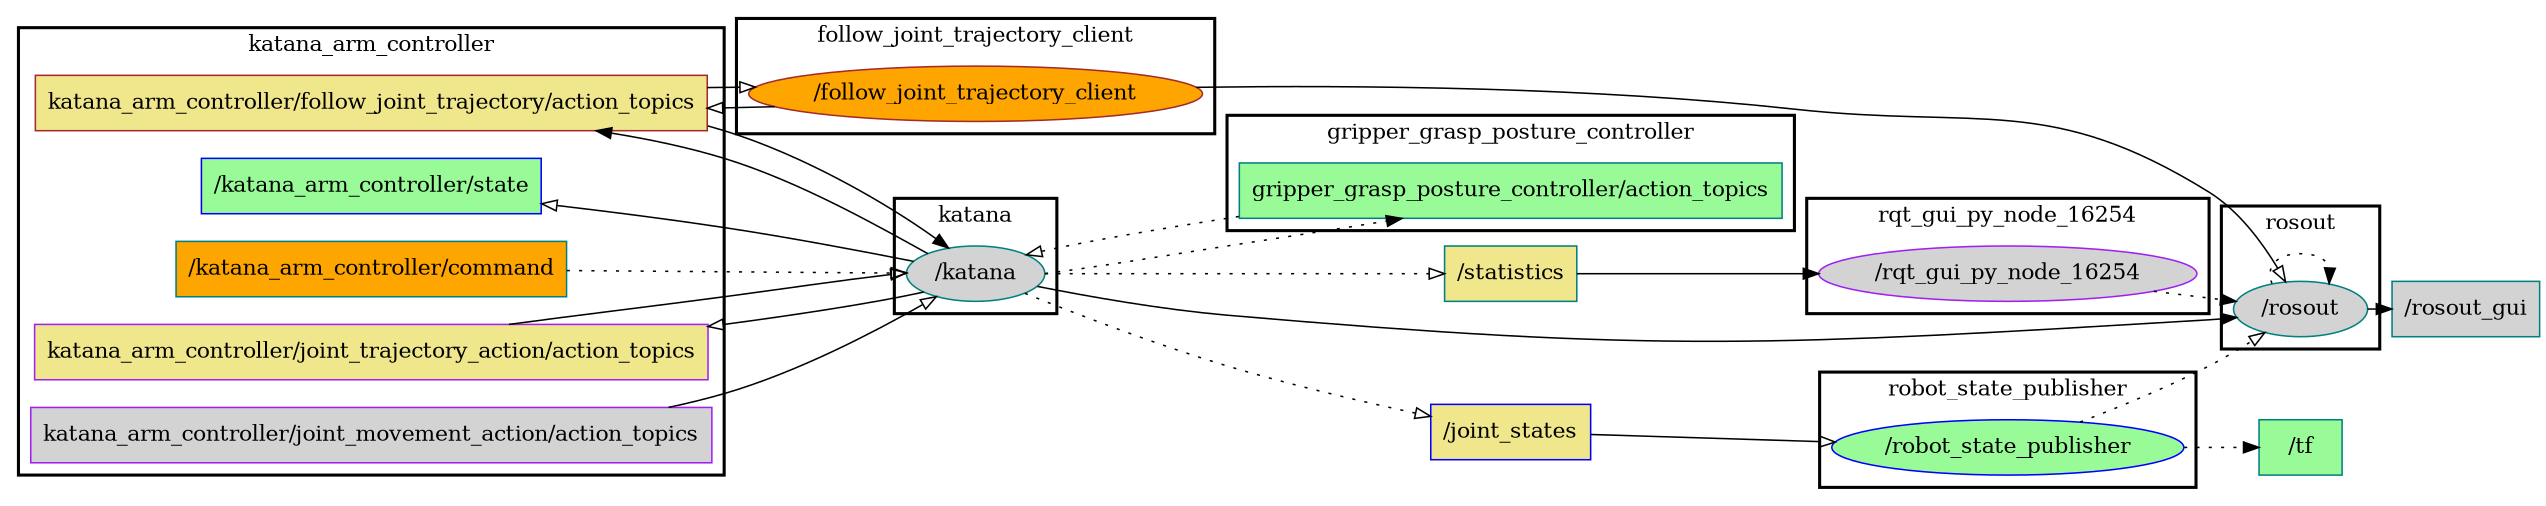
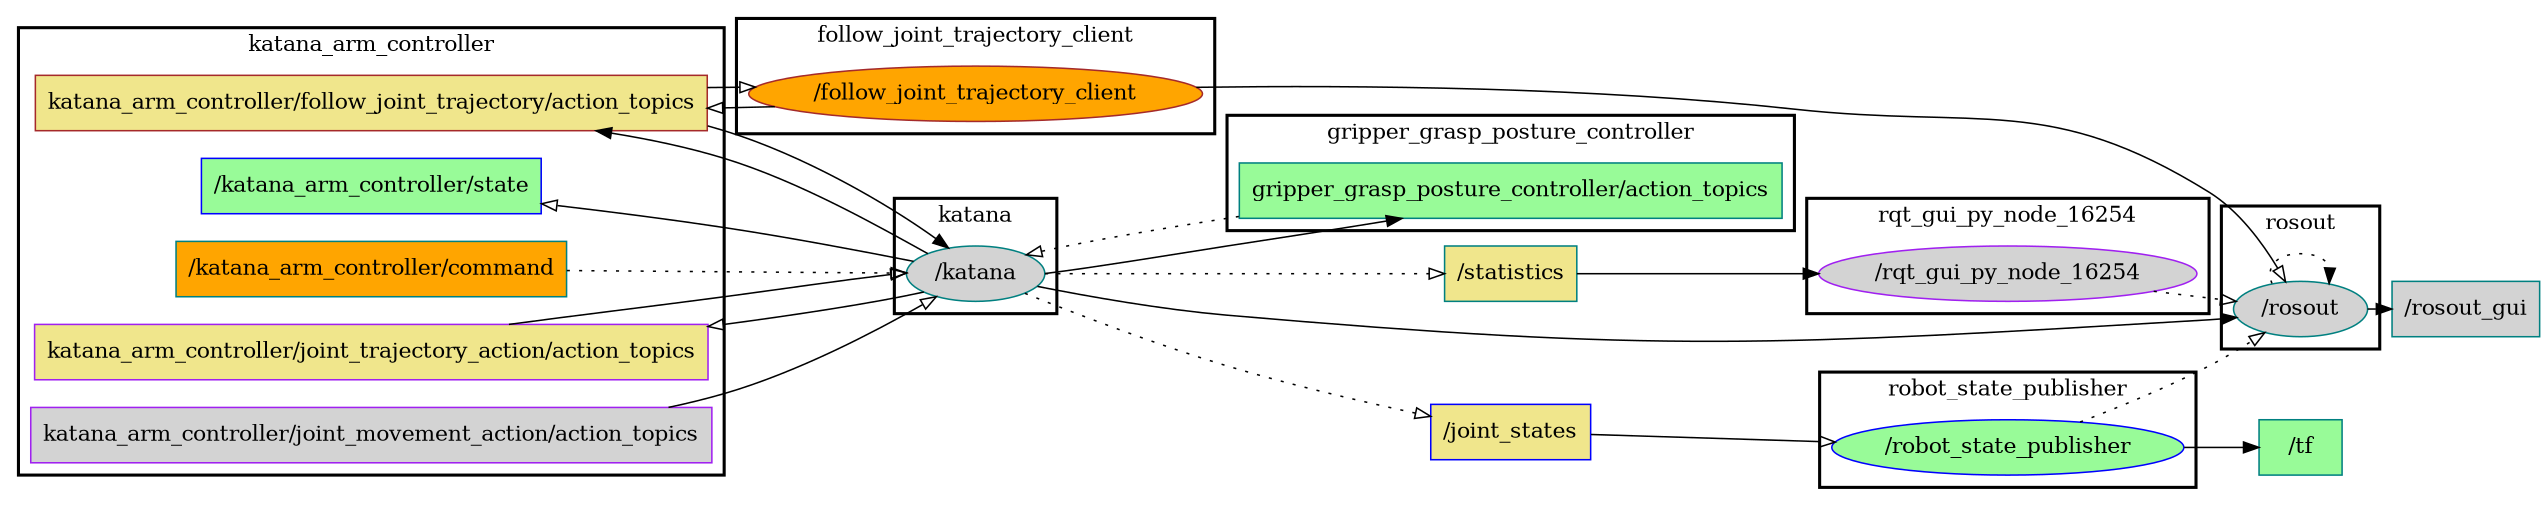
edge "/katana" -> "gripper_grasp_posture_controller/action_topics": style dotted -> bold
edge "/rqt_gui_py_node_16254" -> "/rosout": arrowhead normal -> onormal
edge "/robot_state_publisher" -> "/tf": style dotted -> bold
